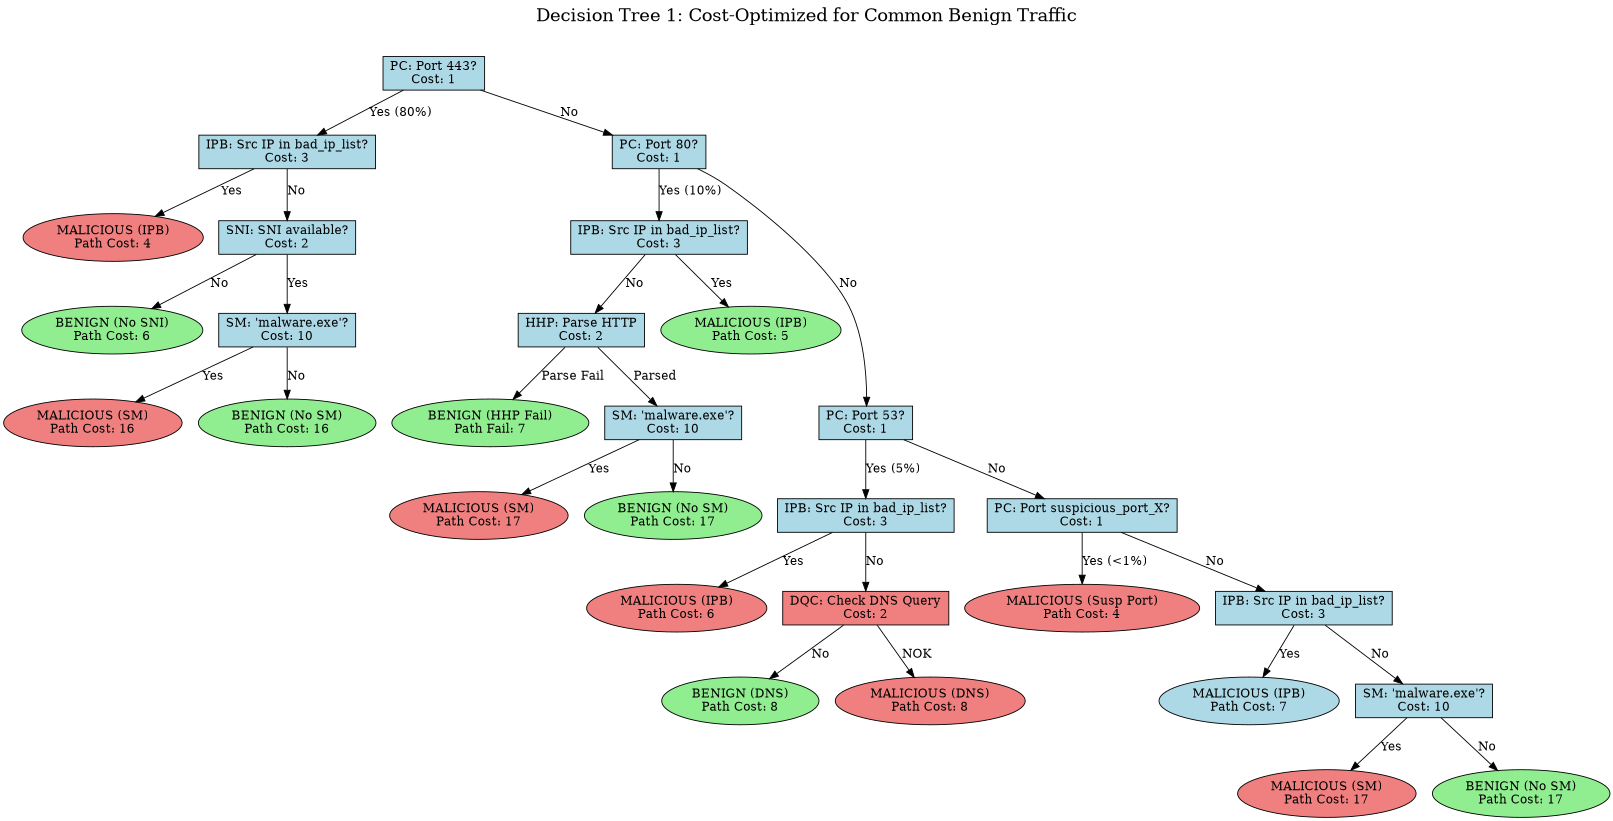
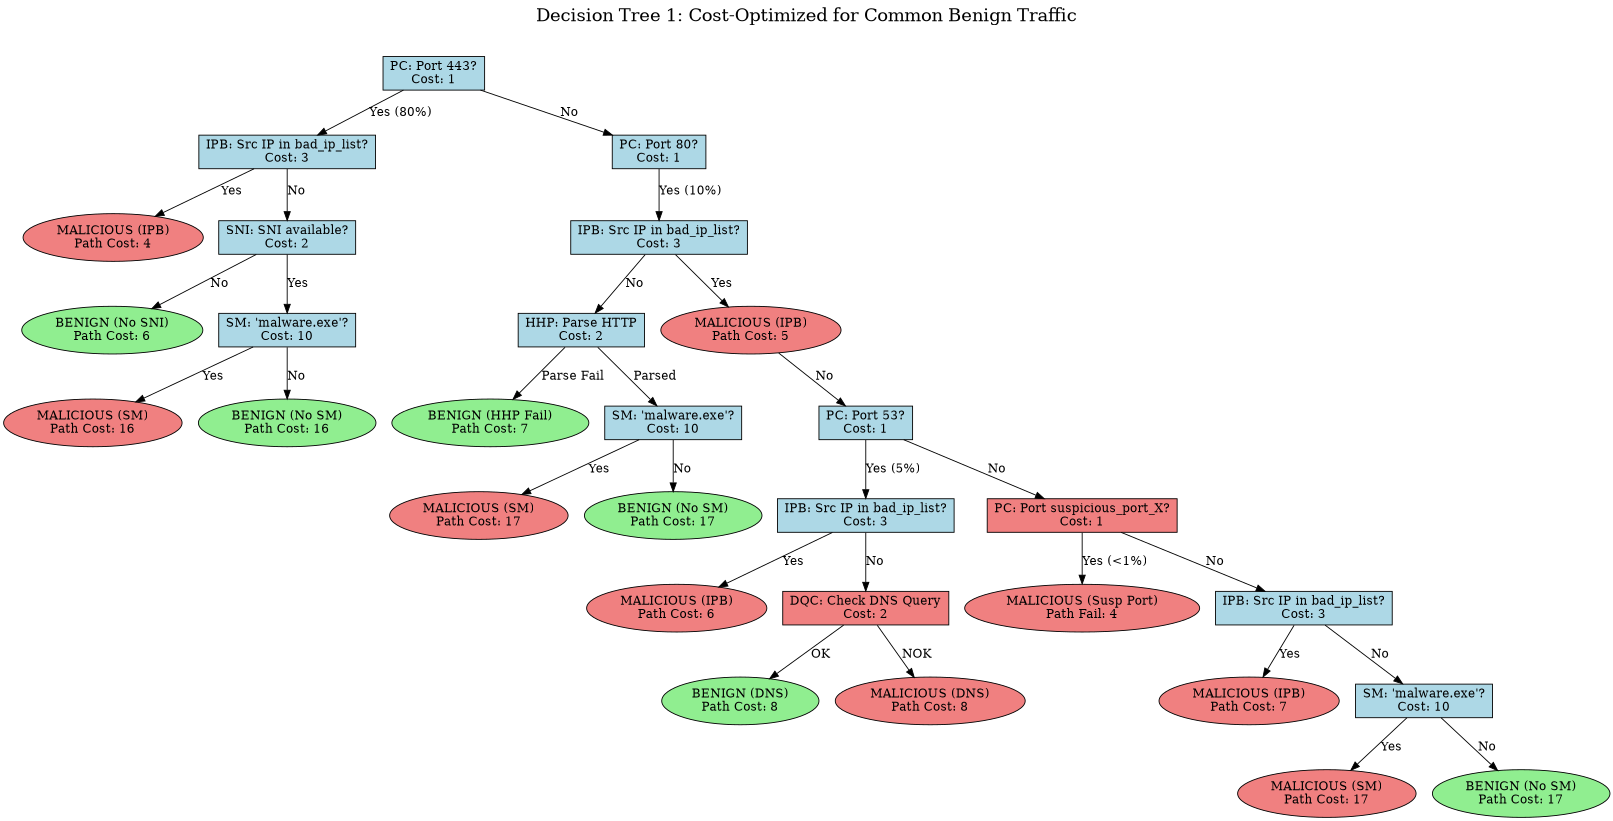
edge "PC: Port 80? Cost: 1" -> "PC: Port 53? Cost: 1": now "MALICIOUS (IPB) Path Cost: 5" -> "PC: Port 53? Cost: 1"
node "MALICIOUS (IPB) Path Cost: 5": fillcolor lightgreen -> lightcoral
node "BENIGN (HHP Fail) Path Fail: 7": label "BENIGN (HHP Fail) Path Fail: 7" -> "BENIGN (HHP Fail) Path Cost: 7"
node "PC: Port suspicious_port_X? Cost: 1": fillcolor lightblue -> lightcoral
node "MALICIOUS (Susp Port) Path Cost: 4": label "MALICIOUS (Susp Port) Path Cost: 4" -> "MALICIOUS (Susp Port) Path Fail: 4"
edge "DQC: Check DNS Query Cost: 2" -> "BENIGN (DNS) Path Cost: 8": label "No" -> "OK"
node "MALICIOUS (IPB) Path Cost: 7": fillcolor lightblue -> lightcoral
